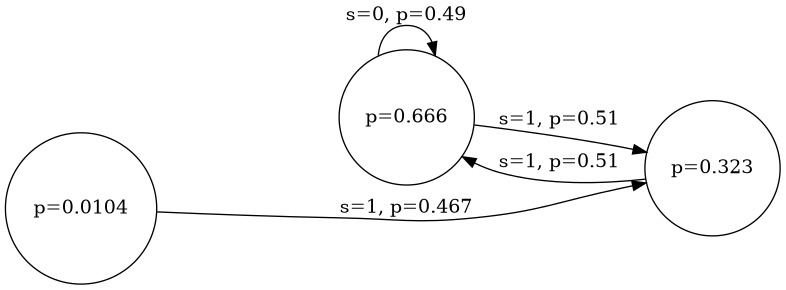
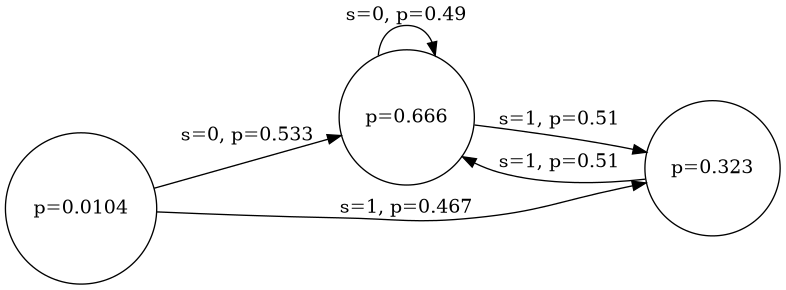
edge "p=0.0104" -> "p=0.666": added, label "s=0, p=0.533"
